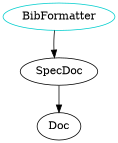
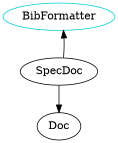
edge "BibFormatter" -> "SpecDoc": reversed
